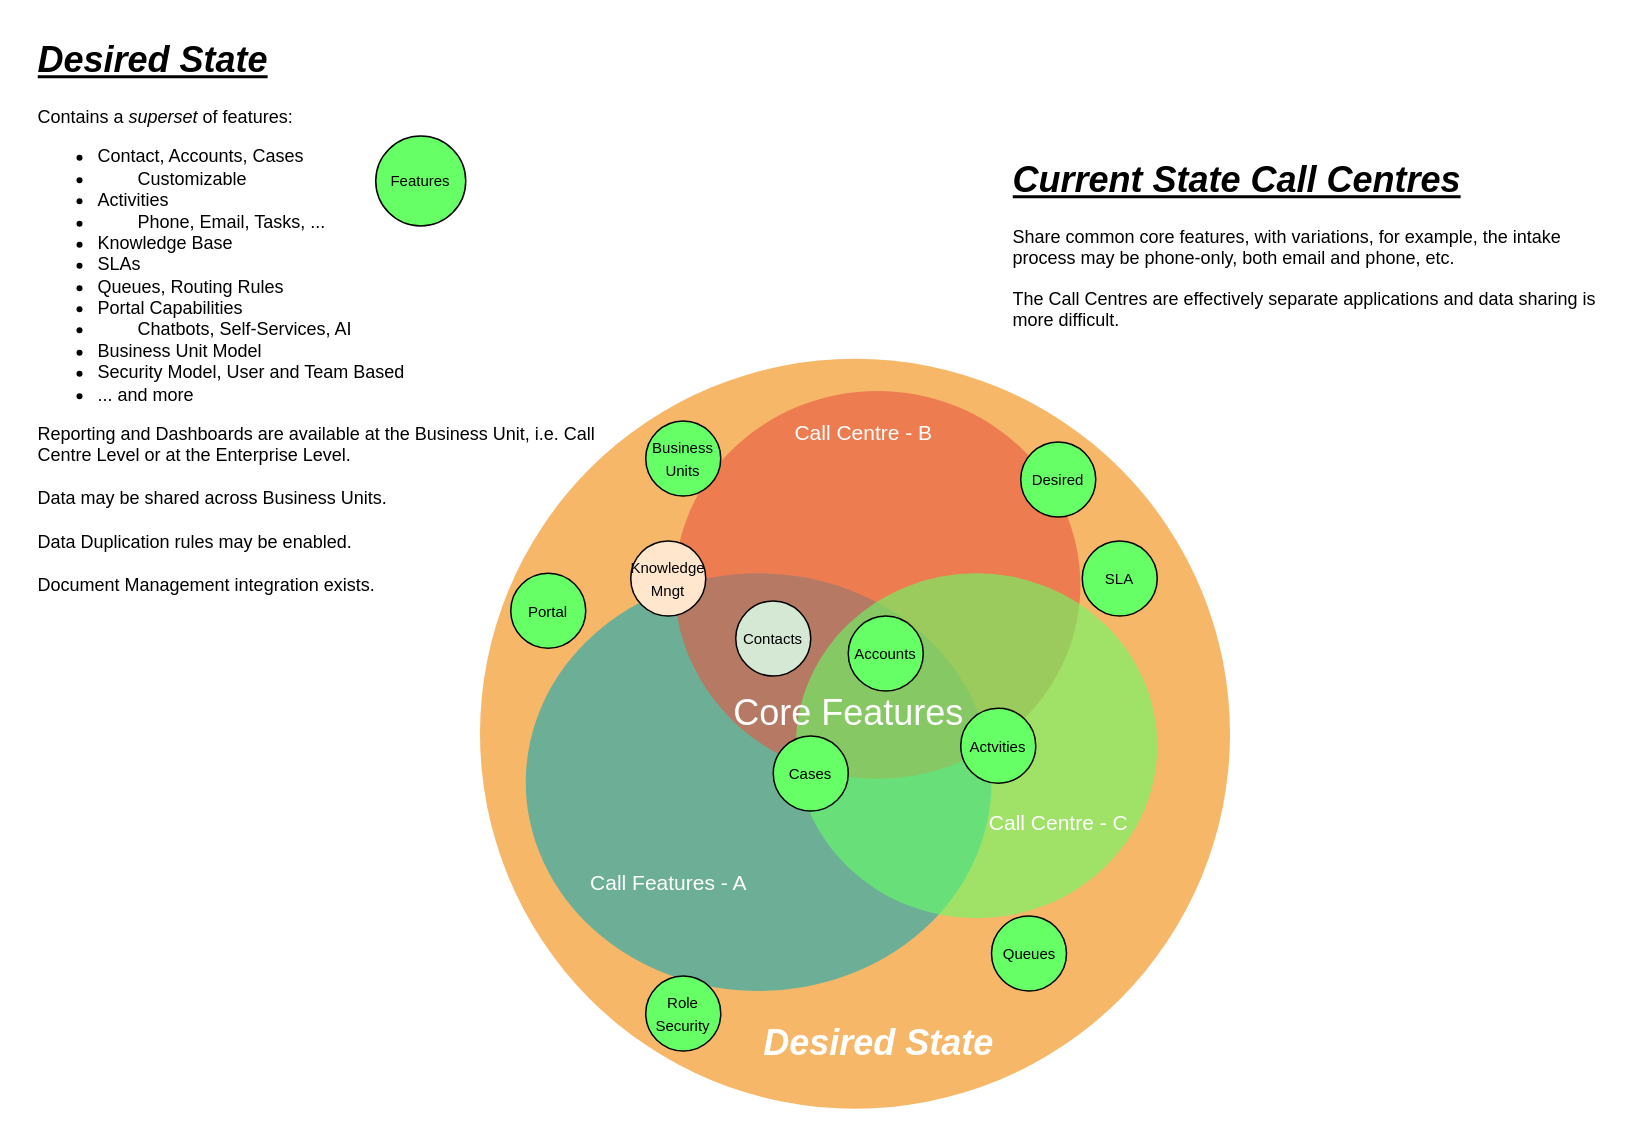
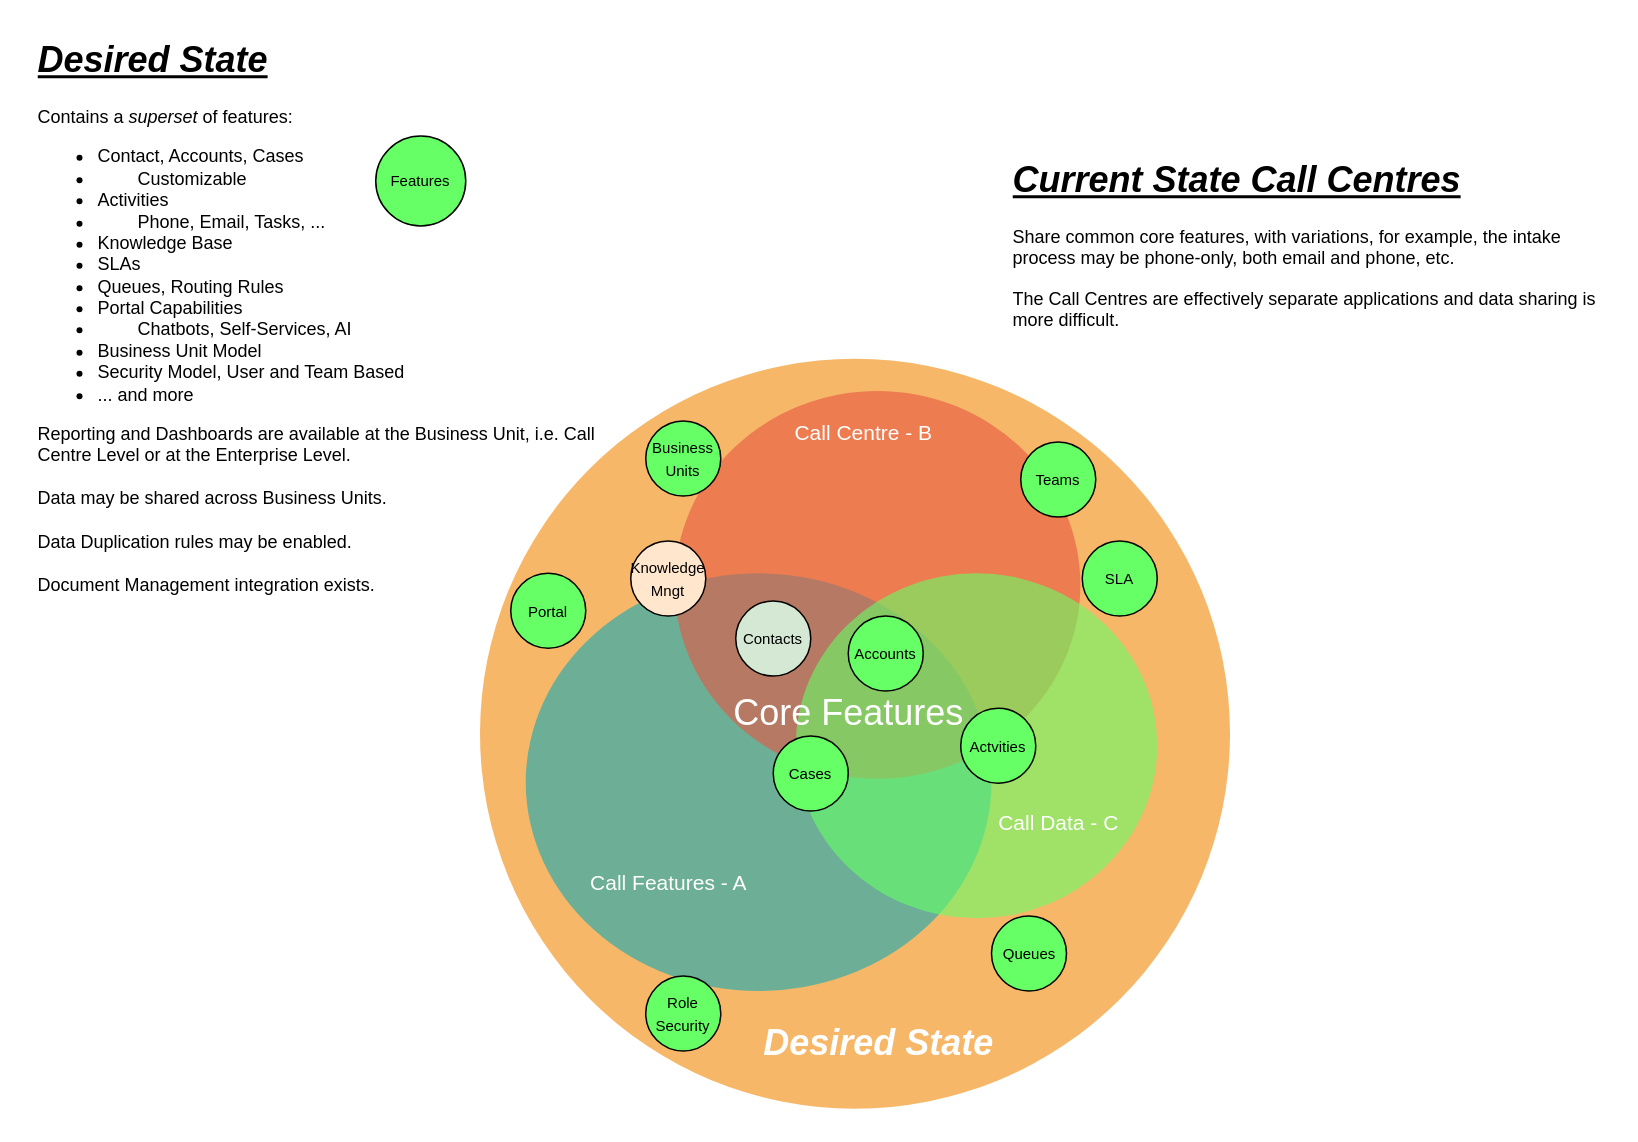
node "Desired": label "Desired" -> "Teams"
node "Call Centre - C": label "Call Centre - C" -> "Call Data - C"
